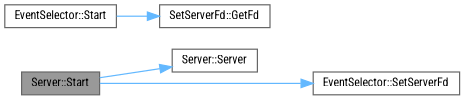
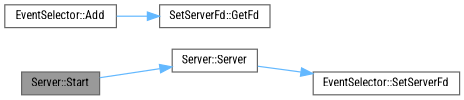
node "EventSelector::Start": label "EventSelector::Start" -> "EventSelector::Add"
edge "Server::Start" -> "EventSelector::SetServerFd": now "Server::Server" -> "EventSelector::SetServerFd"
